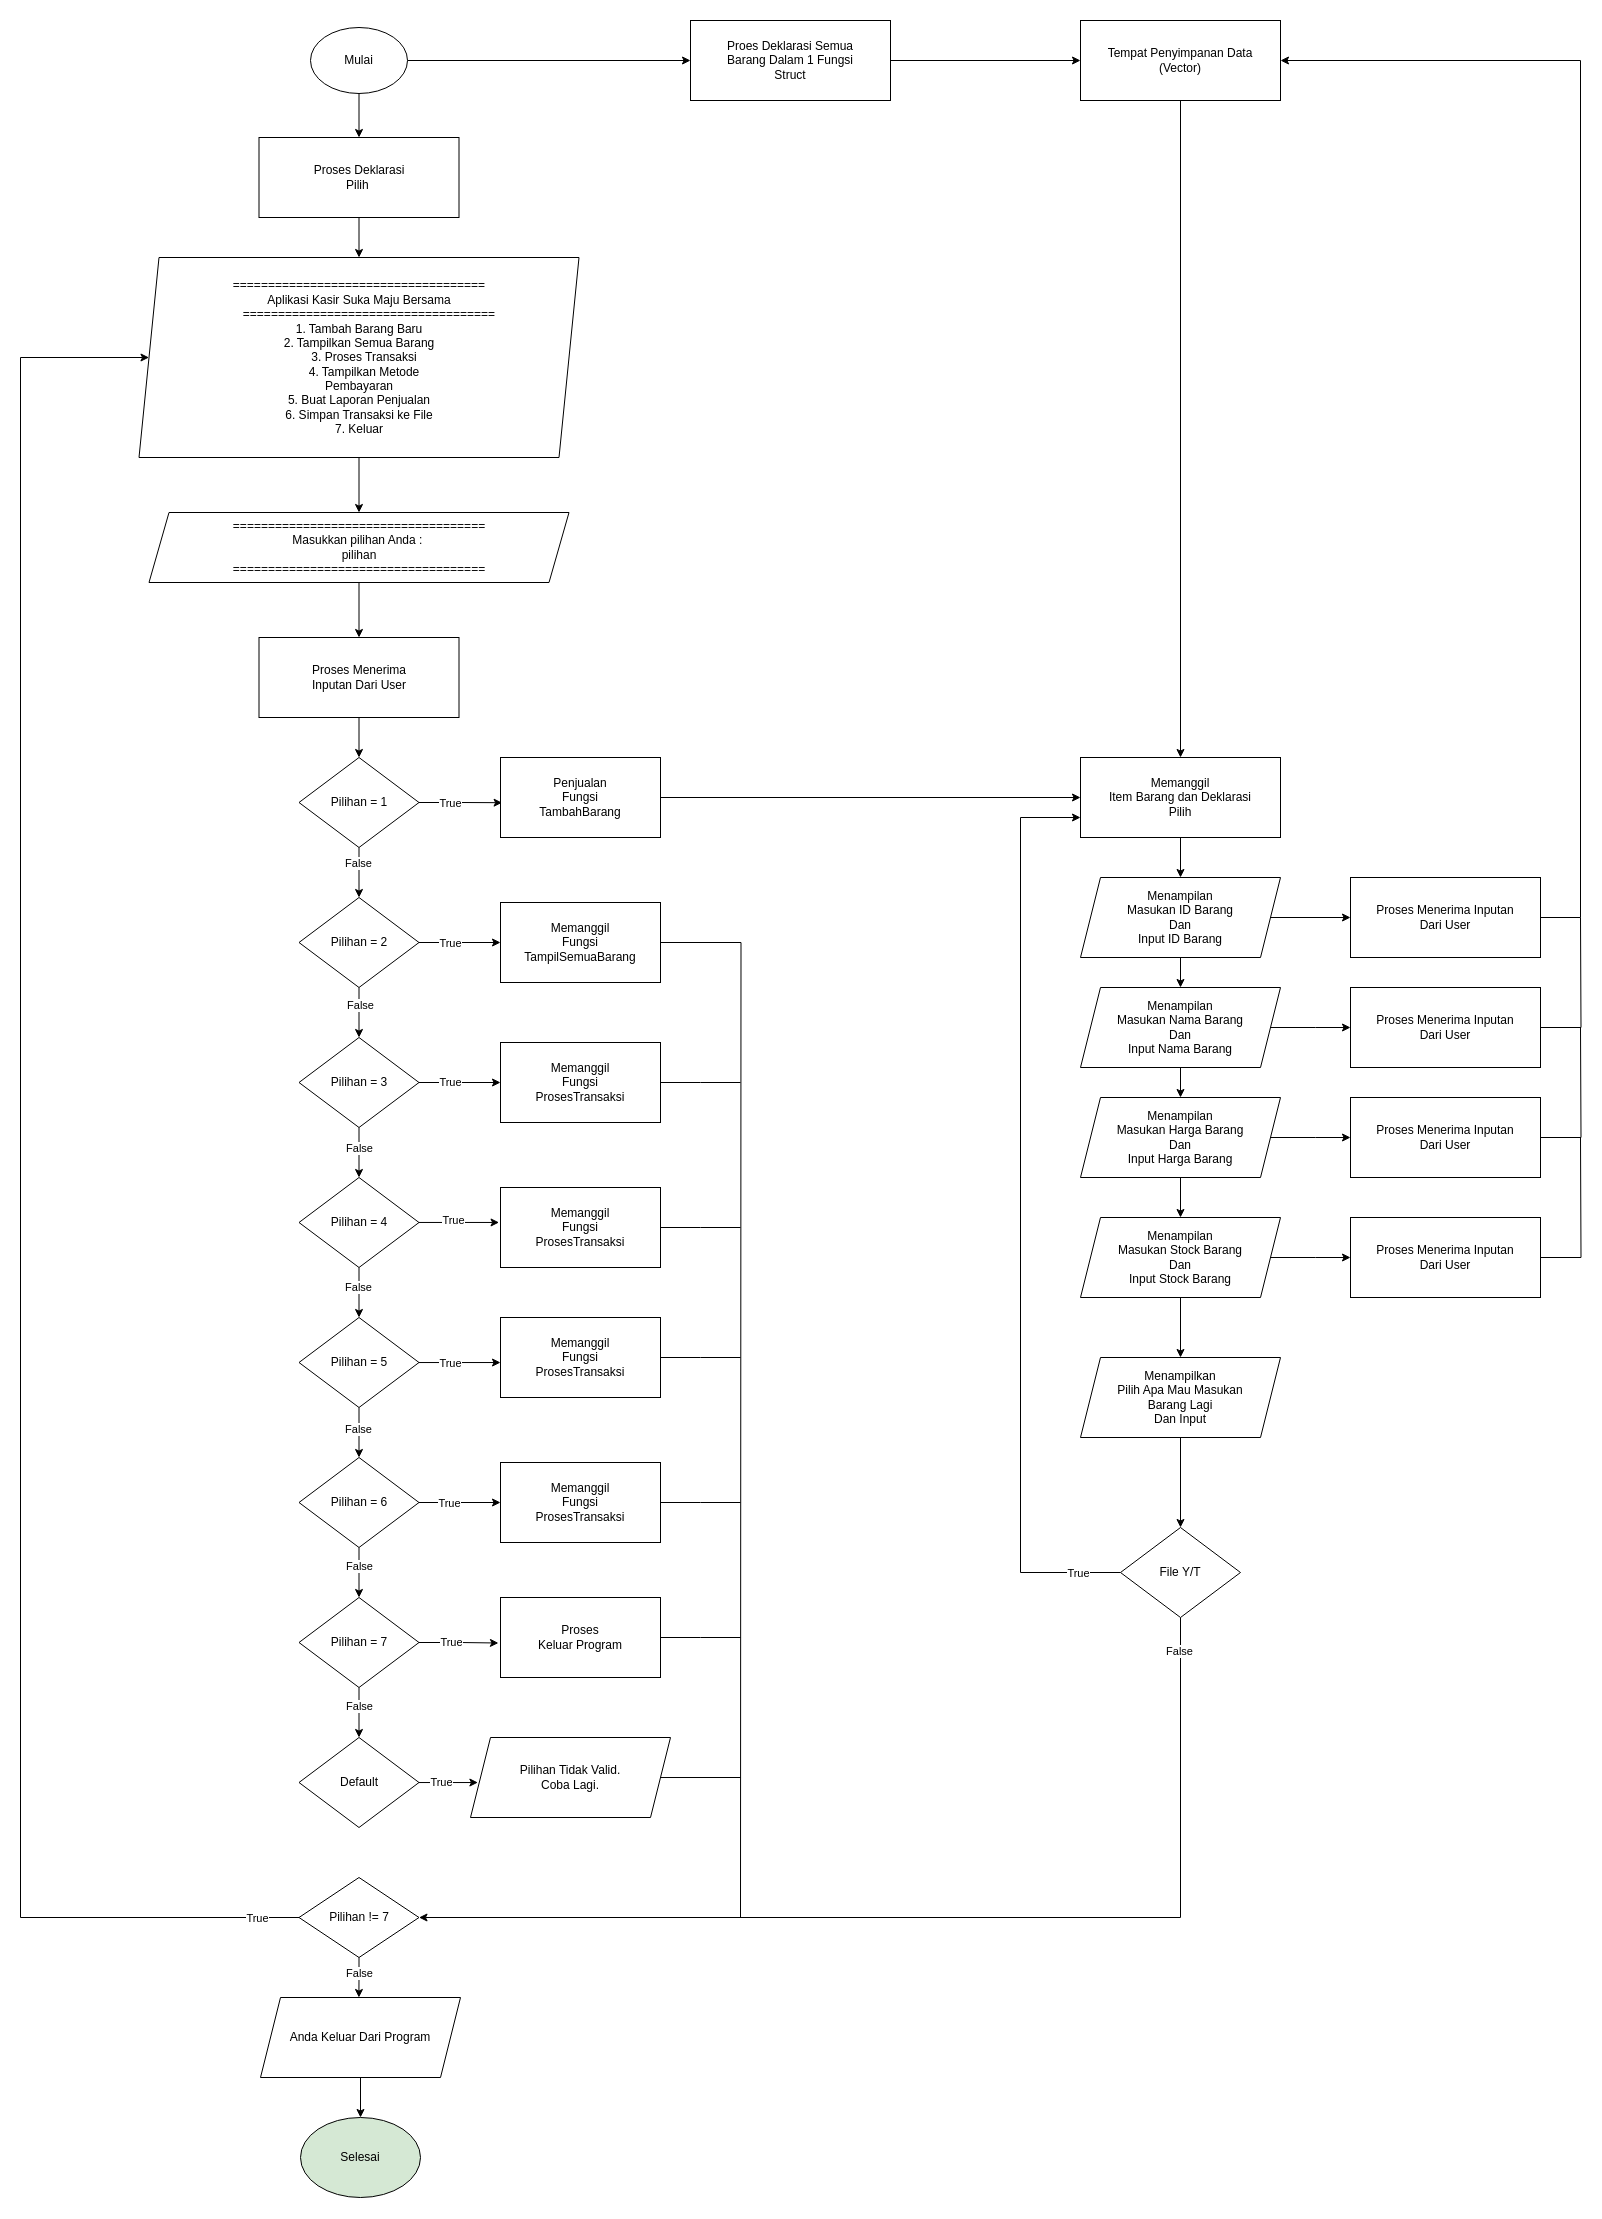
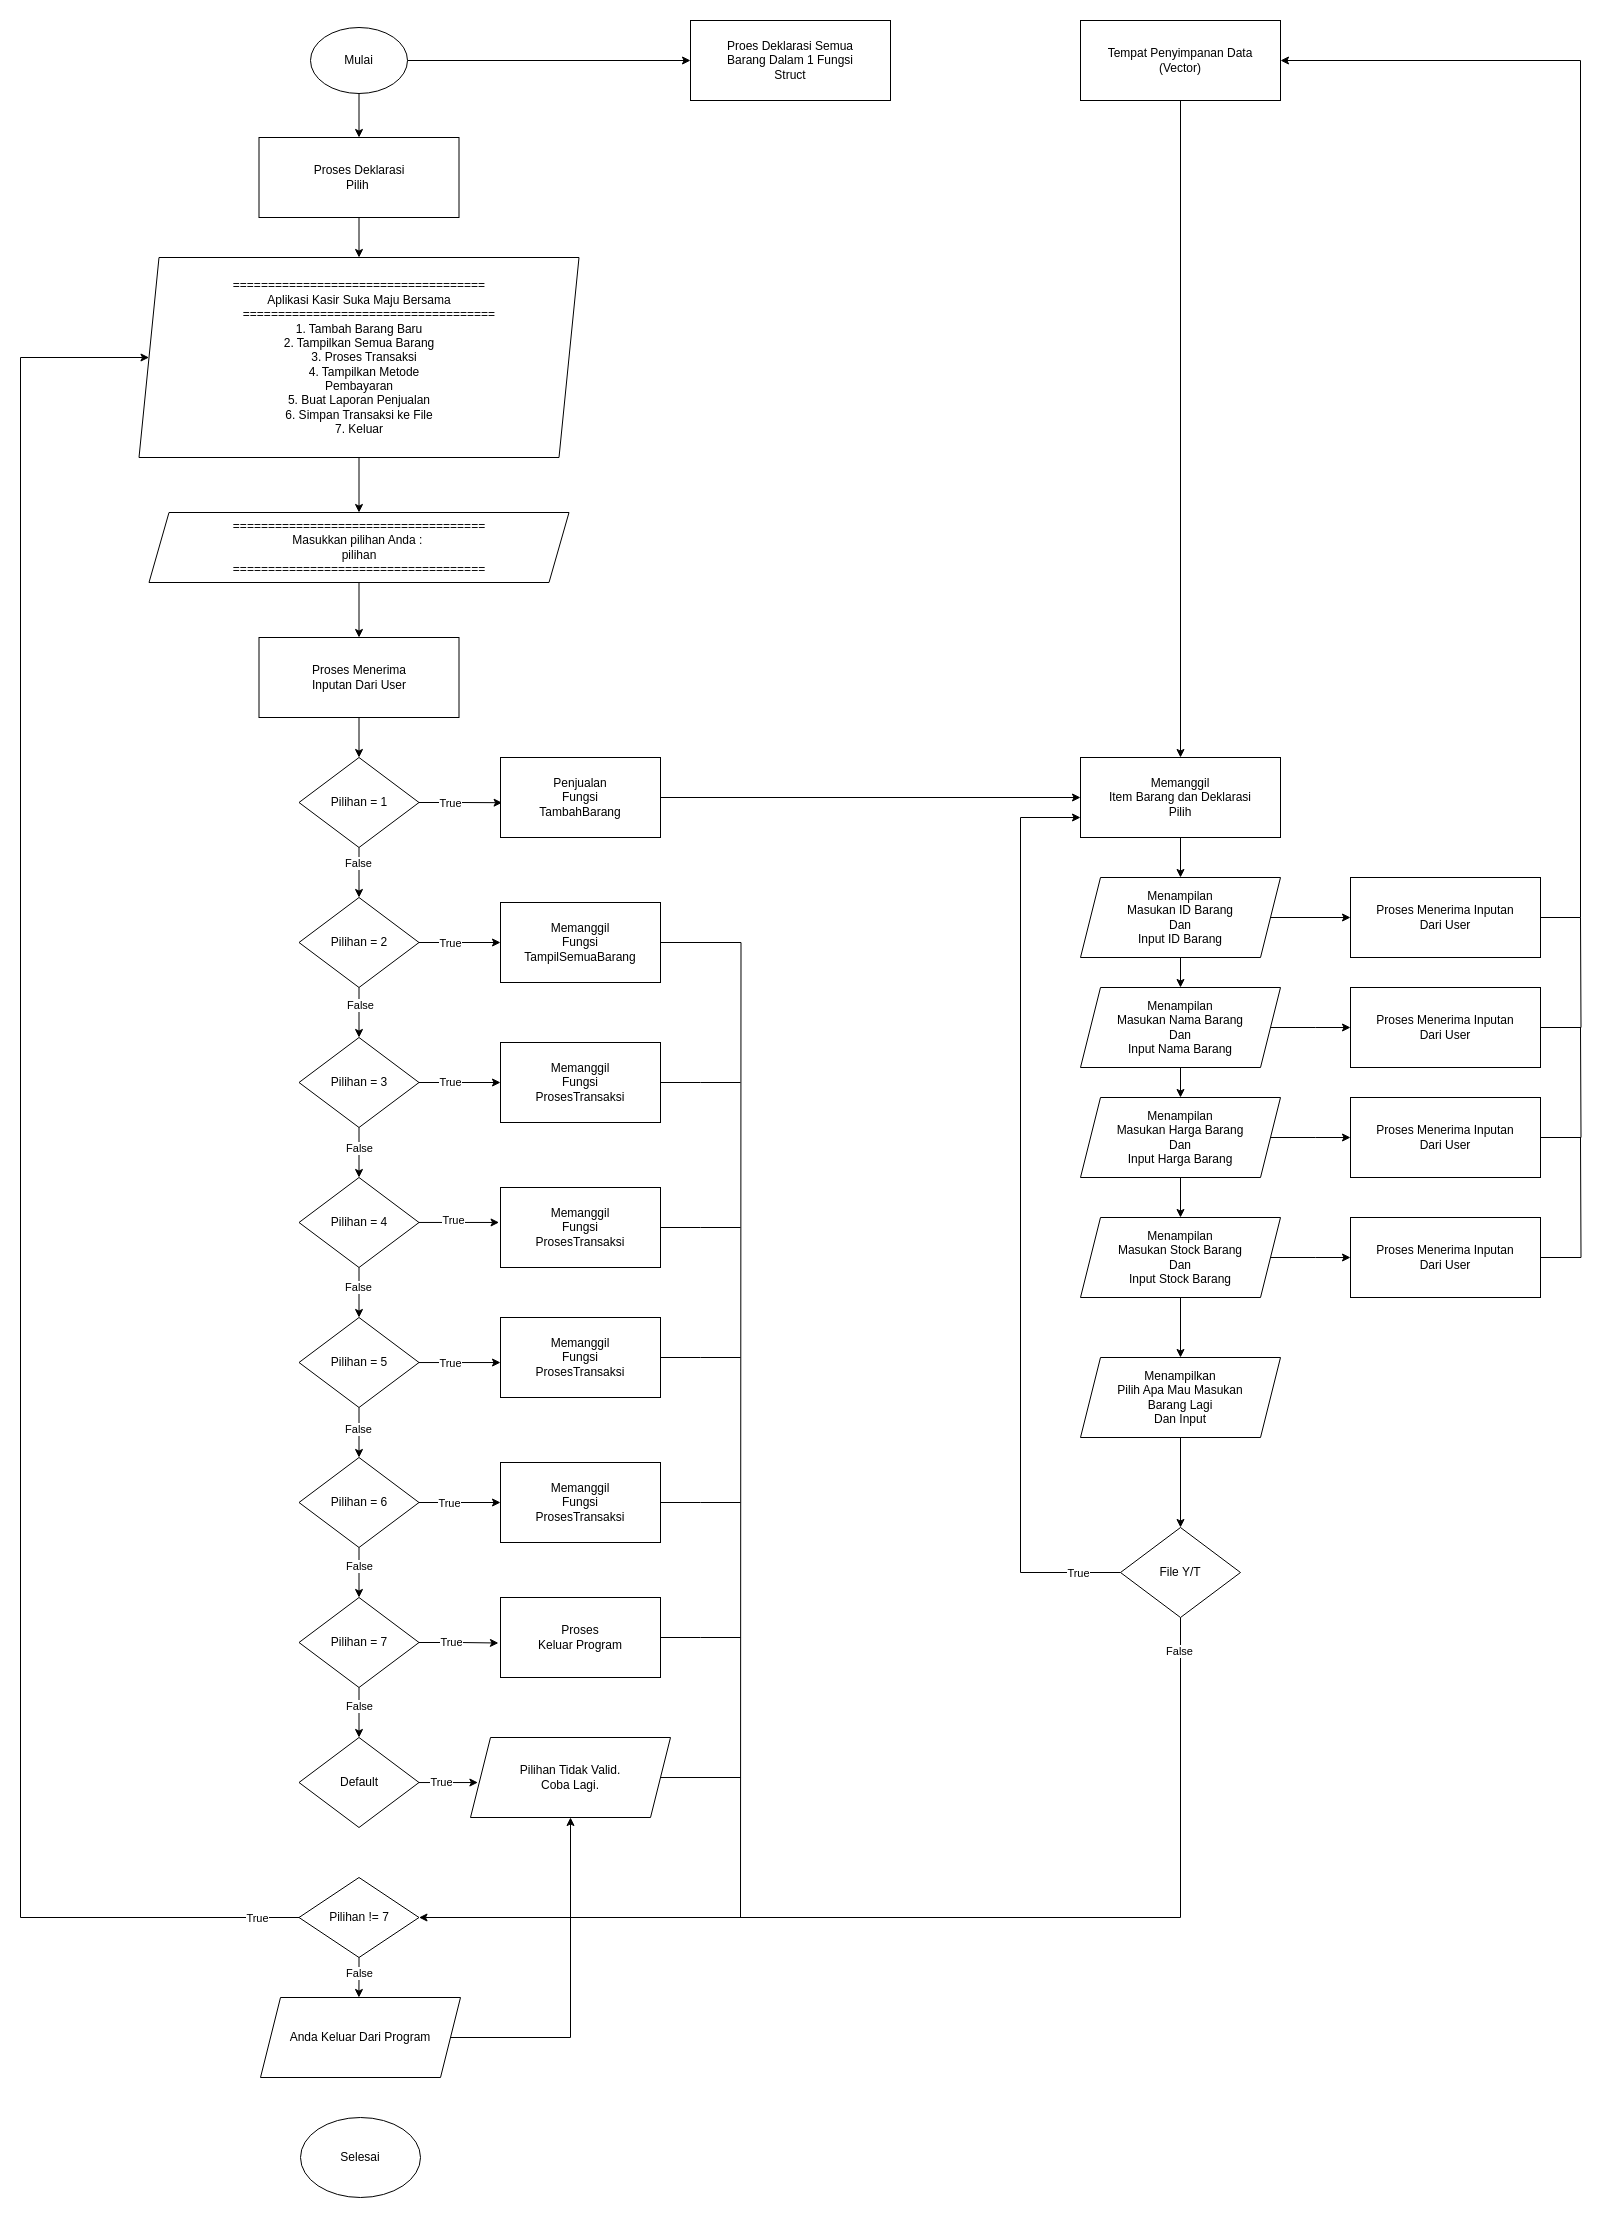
edge "Proes Deklarasi Semua Barang Dalam 1 Fungsi Struct" -> "Tempat Penyimpanan Data (Vector)": removed
edge "Anda Keluar Dari Program" -> "Selesai": now "Anda Keluar Dari Program" -> "Pilihan Tidak Valid. Coba Lagi."
node "Selesai": fillcolor #d5e8d4 -> #ffffff
